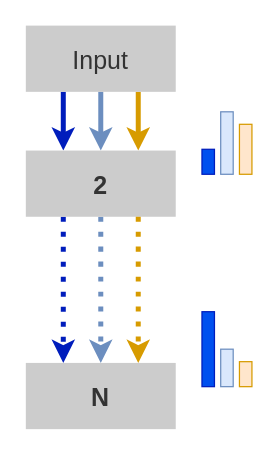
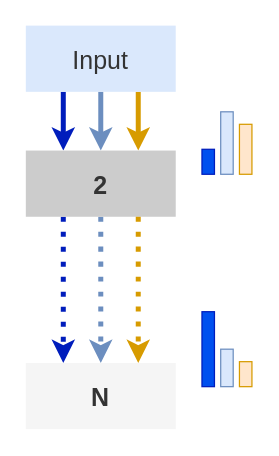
node "Input": fillcolor #cccccc -> #dae8fc
node "N": fillcolor #cccccc -> #f5f5f5
